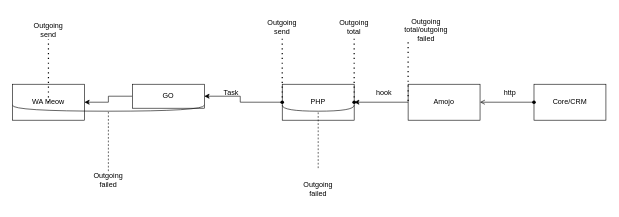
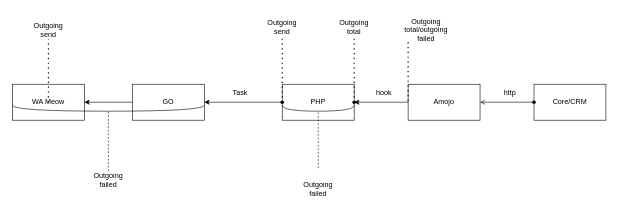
node "Task": moved (231, 93) -> (240, 93)
node "GO": size 72x24 -> 72x36
